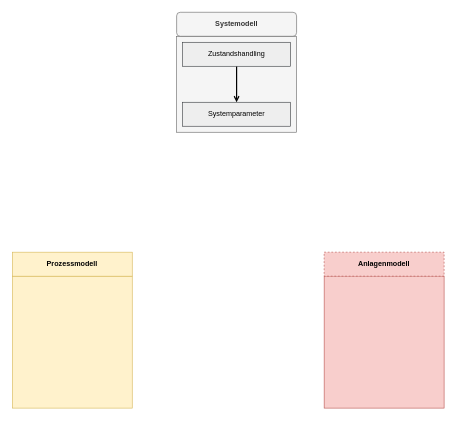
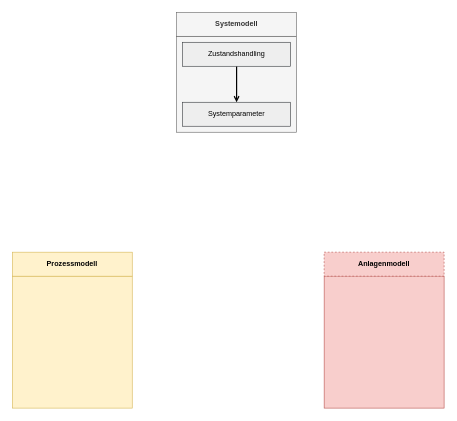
node "Systemodell": shape rounded rectangle -> rectangle
